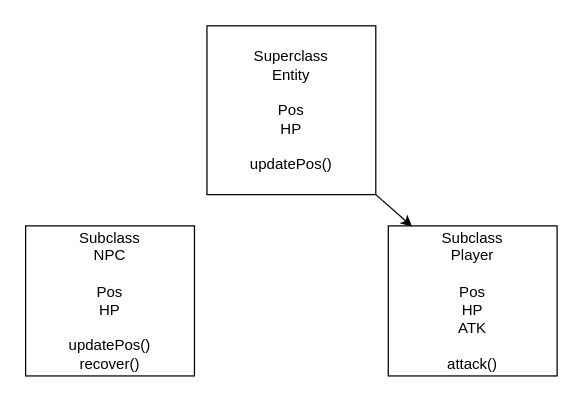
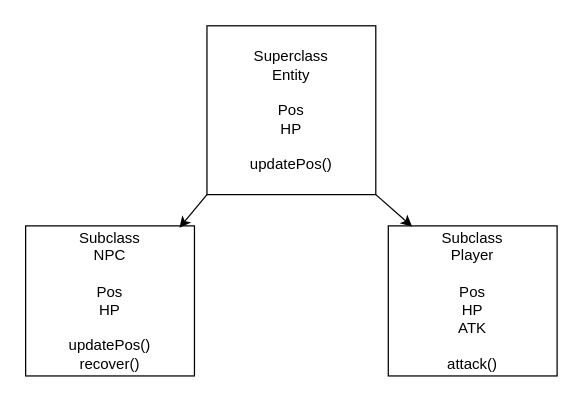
edge "Superclass Entity Pos HP updatePos()" -> "Subclass NPC Pos HP updatePos() recover()": added
